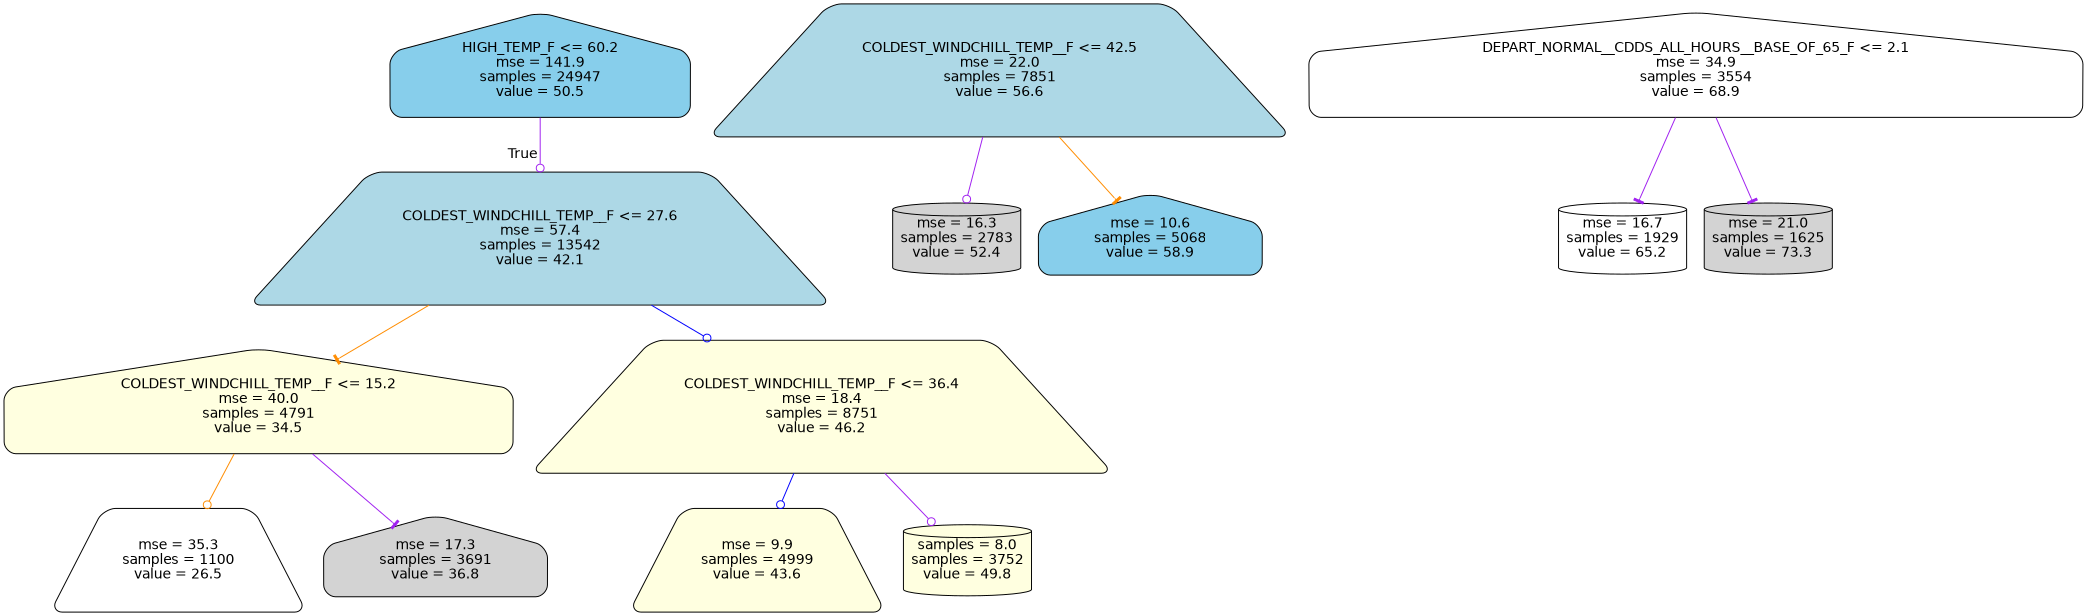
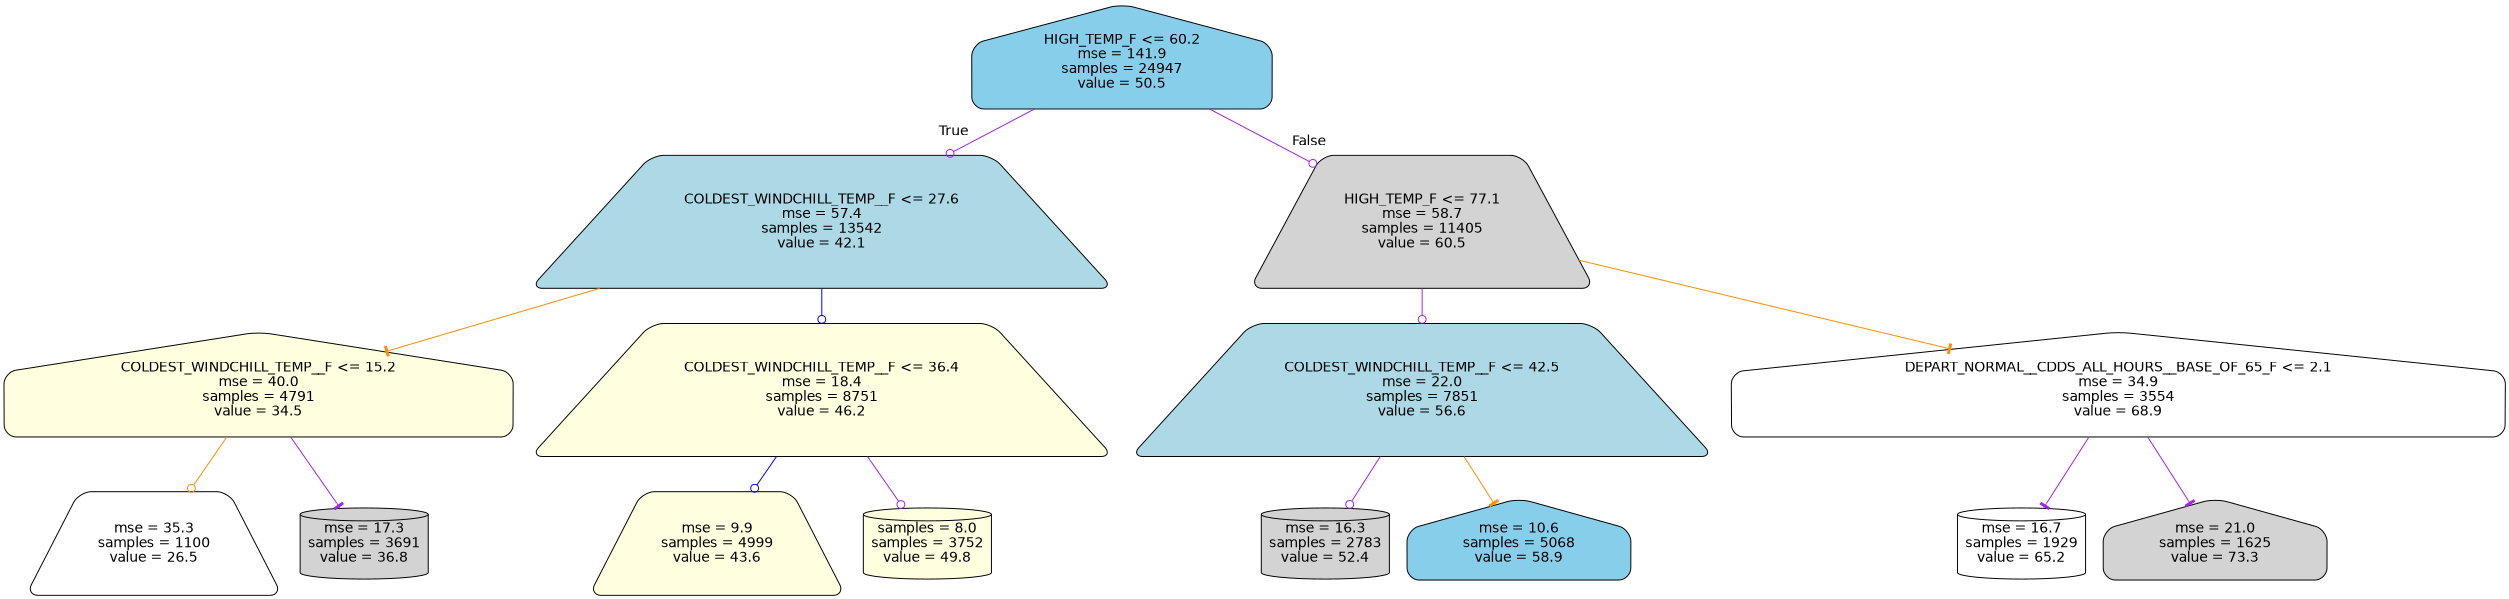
node "HIGH_TEMP_F <= 77.1 mse = 58.7 samples = 11405 value = 60.5": added
node "mse = 21.0 samples = 1625 value = 73.3": shape cylinder -> house
node "mse = 17.3 samples = 3691 value = 36.8": shape house -> cylinder
